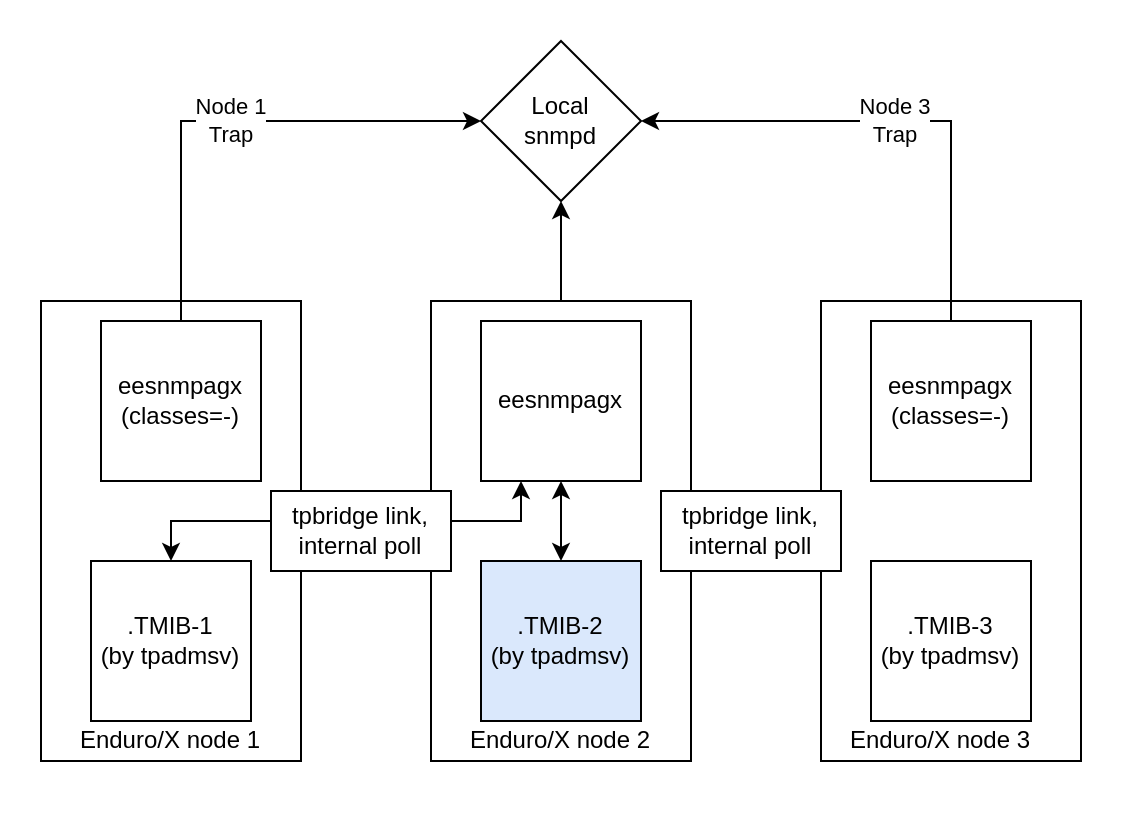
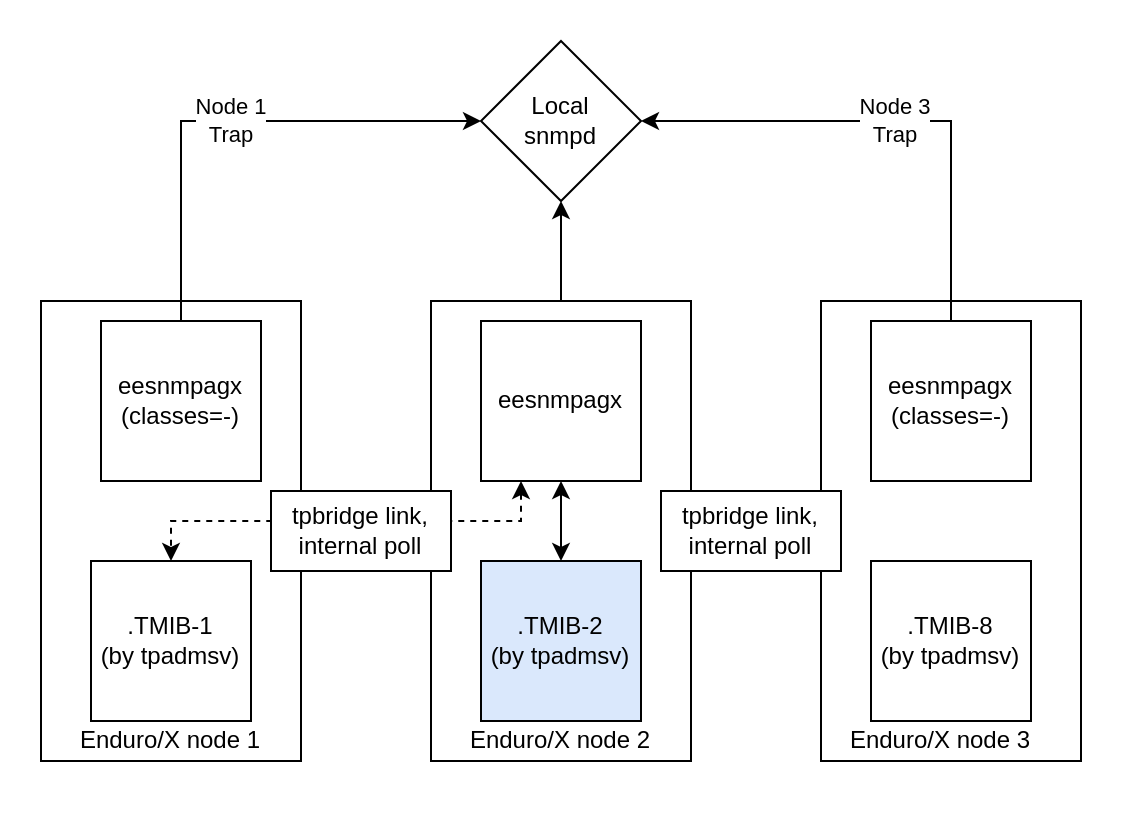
edge "eesnmpagx" -- ".TMIB-1 (by tpadmsv)": style solid -> dashed
node ".TMIB-3 (by tpadmsv)": label ".TMIB-3 (by tpadmsv)" -> ".TMIB-8 (by tpadmsv)"
